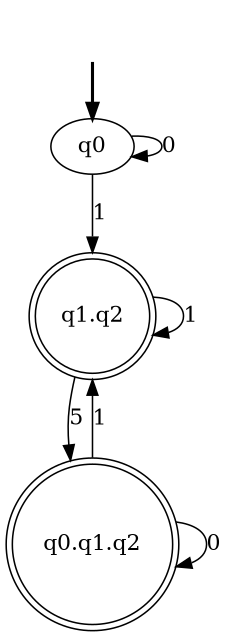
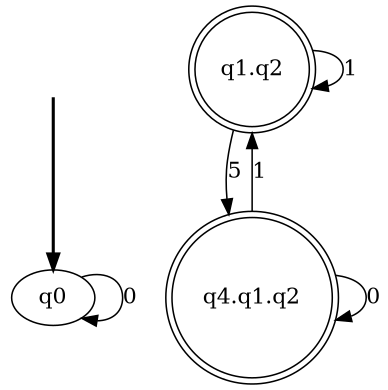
edge "q0" -> "q1.q2": removed, label "1"
node "q0.q1.q2": label "q0.q1.q2" -> "q4.q1.q2"
